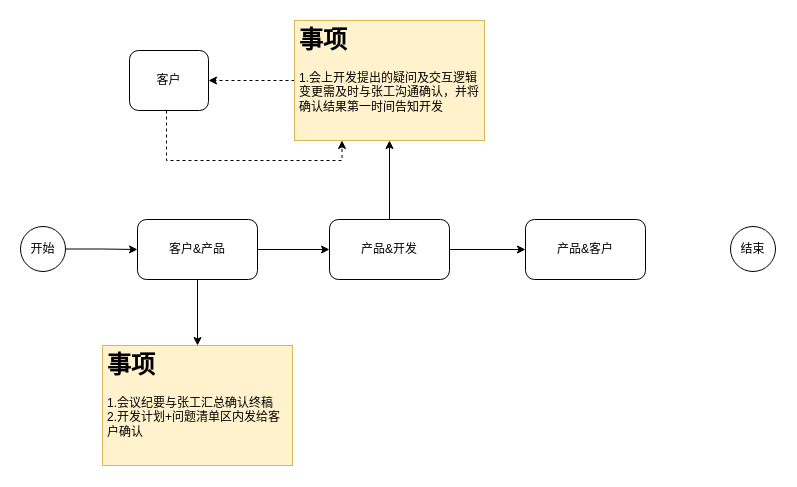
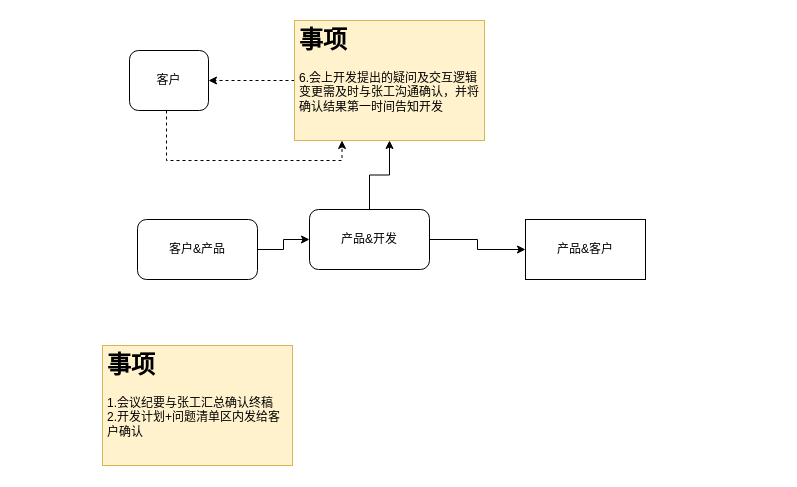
node "事项 1.会上开发提出的疑问及交互逻辑变更需及时与张工沟通确认，并将确认结果第一时间告知开发": label "事项 1.会上开发提出的疑问及交互逻辑变更需及时与张工沟通确认，并将确认结果第一时间告知开发" -> "事项 6.会上开发提出的疑问及交互逻辑变更需及时与张工沟通确认，并将确认结果第一时间告知开发"
node "开始": removed
edge "开始" -> "客户&产品": removed
node "结束": removed
node "产品&开发": moved (390, 250) -> (370, 240)
node "产品&客户": shape rounded rectangle -> rectangle
edge "客户&产品" -> "事项1.会议纪要与张工汇总确认终稿2.开发计划+问题清单区内发给客户确认": removed
